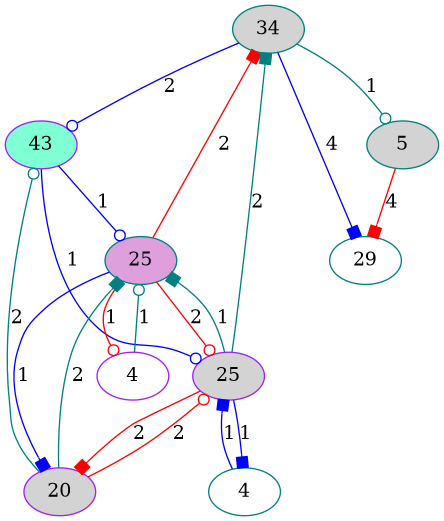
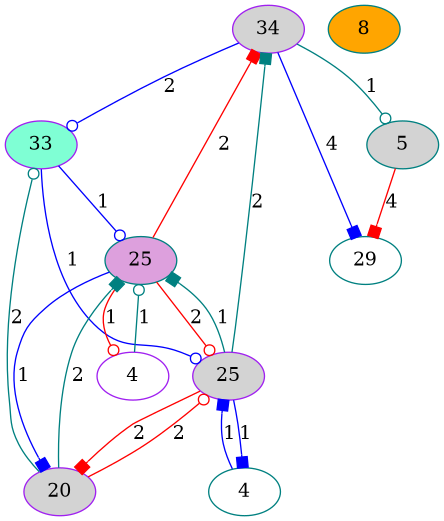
node "34": color teal -> purple
node "8": added
node "43": label "43" -> "33"
